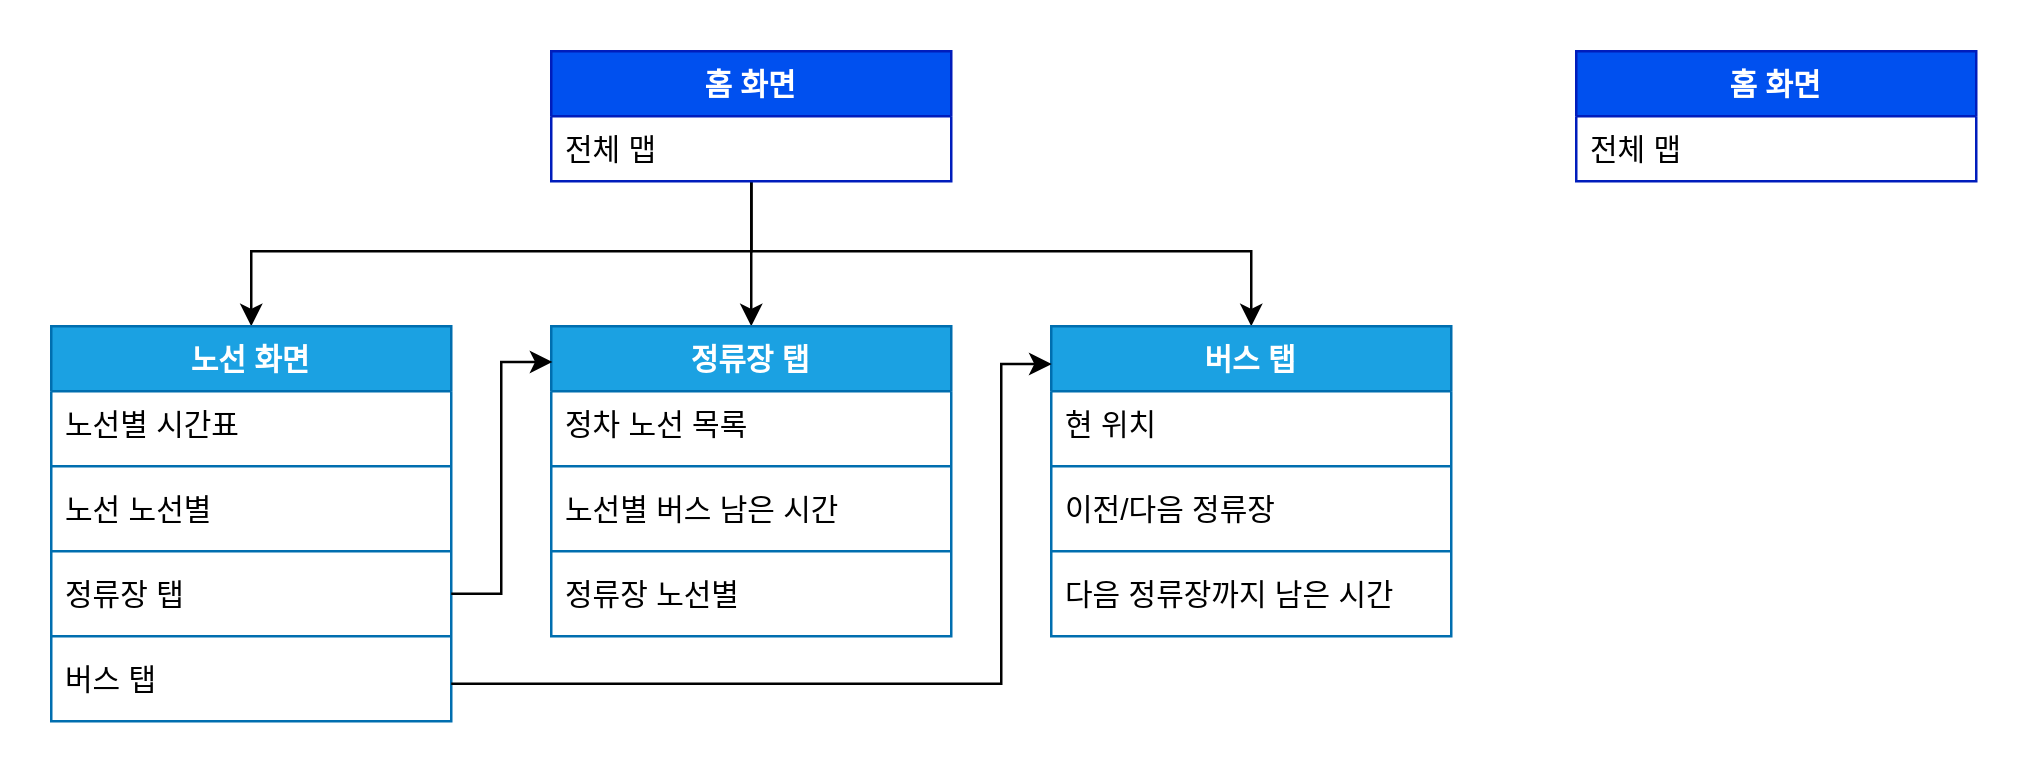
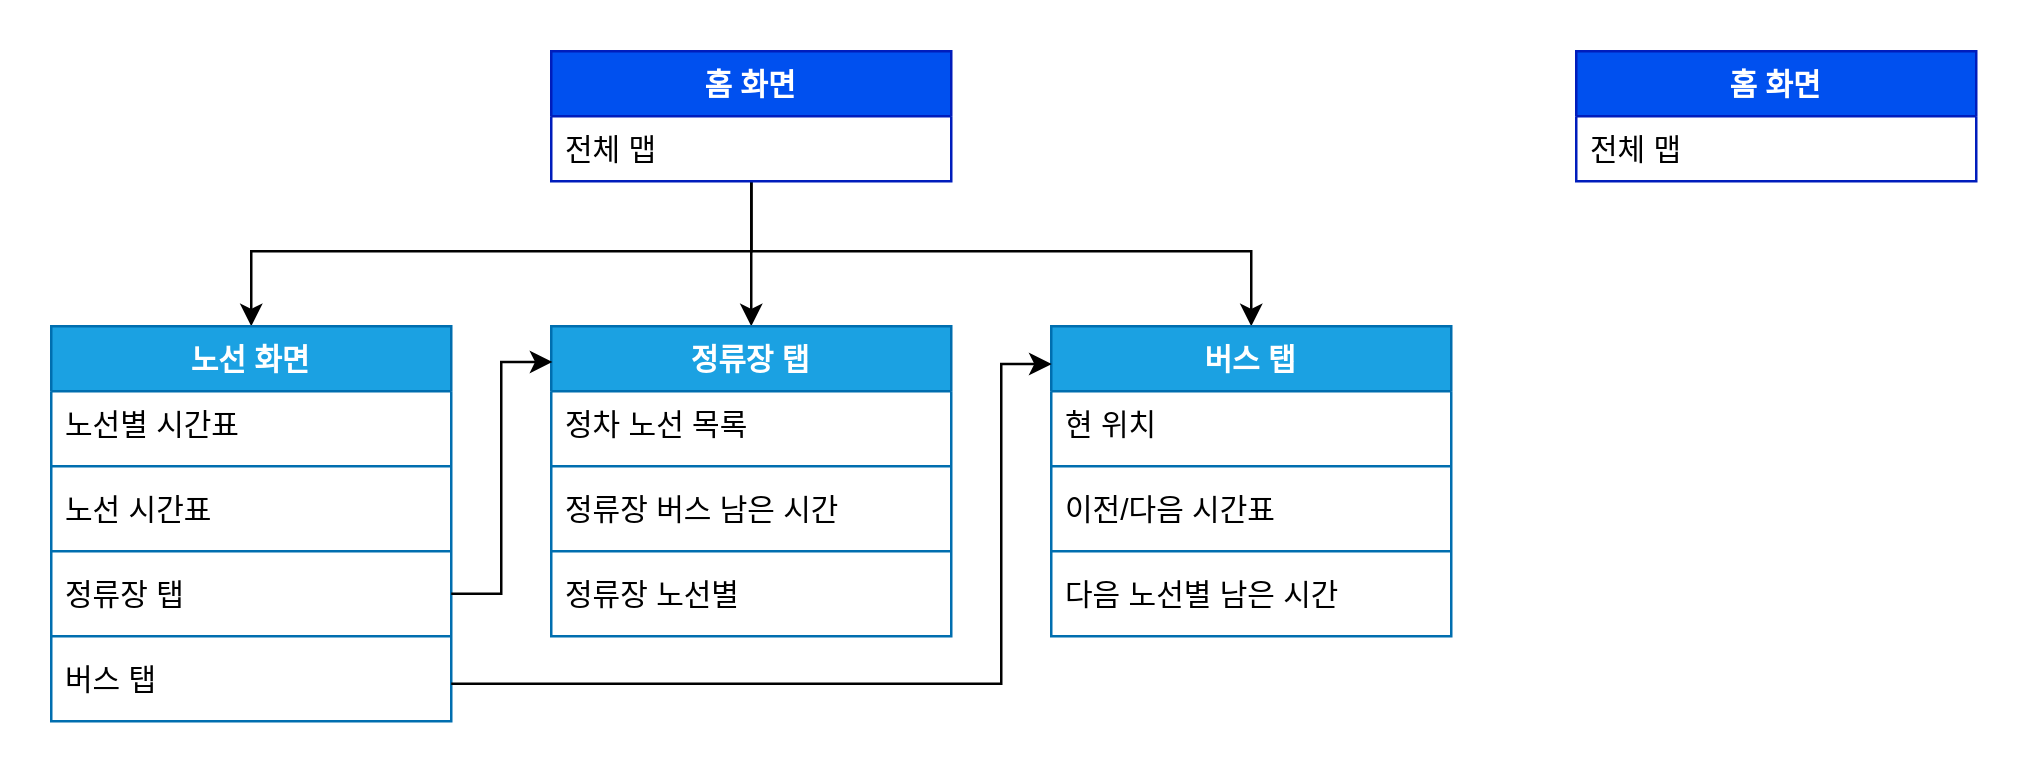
node "노선 노선별": label "노선 노선별" -> "노선 시간표"
node "노선별 버스 남은 시간": label "노선별 버스 남은 시간" -> "정류장 버스 남은 시간"
node "이전/다음 정류장": label "이전/다음 정류장" -> "이전/다음 시간표"
node "다음 정류장까지 남은 시간": label "다음 정류장까지 남은 시간" -> "다음 노선별 남은 시간"
